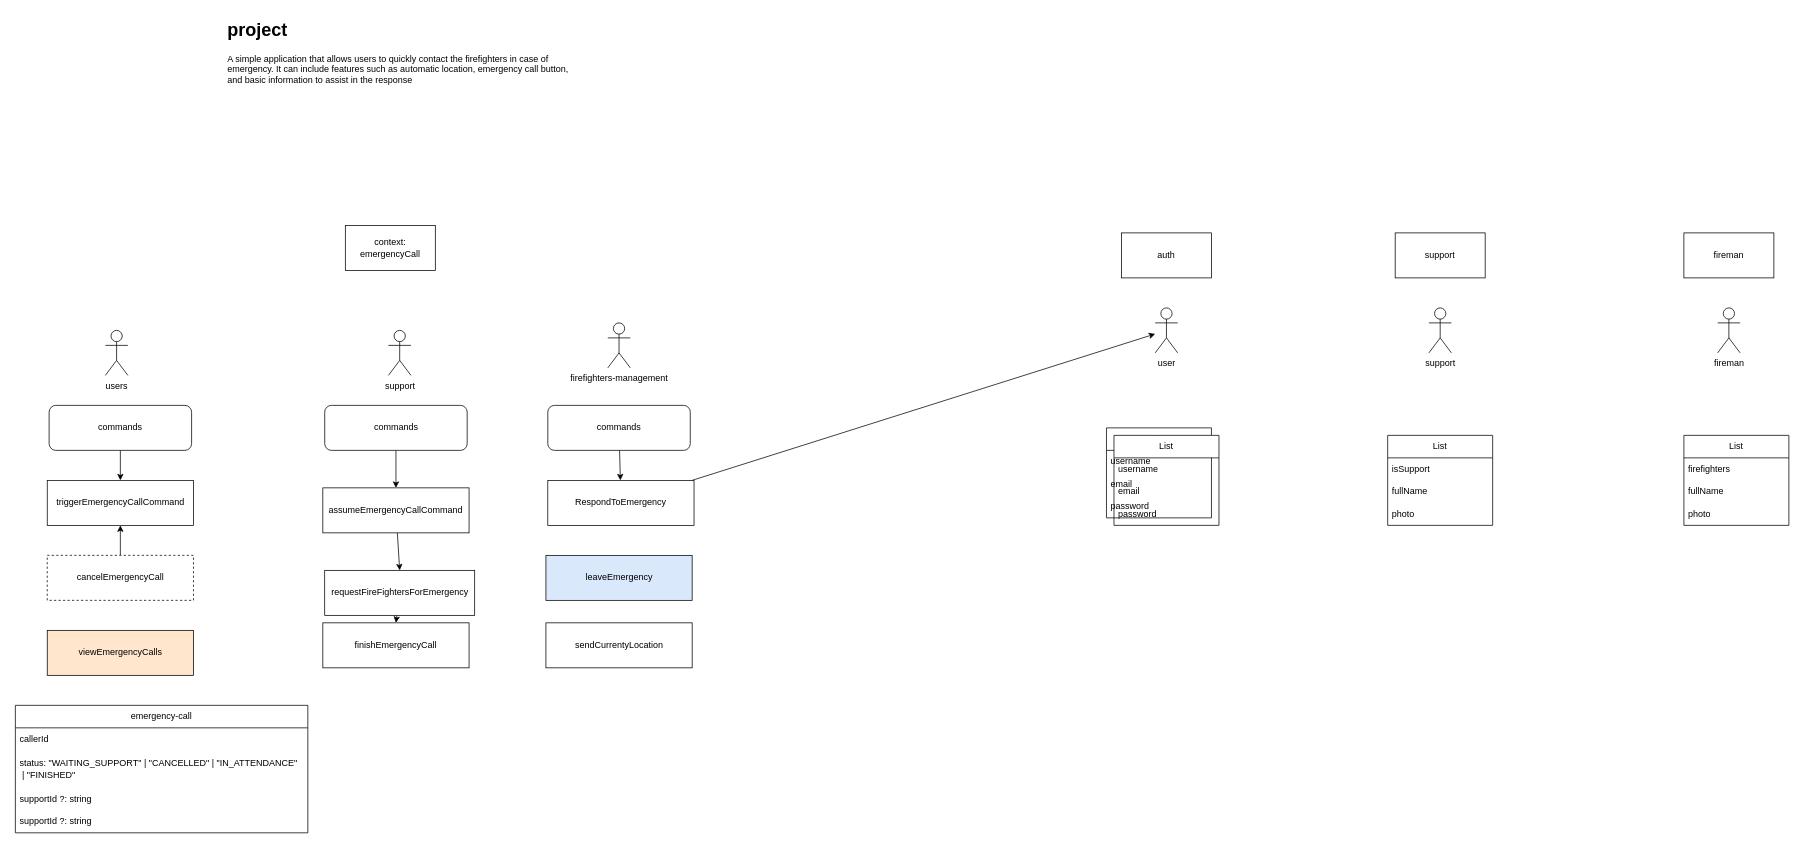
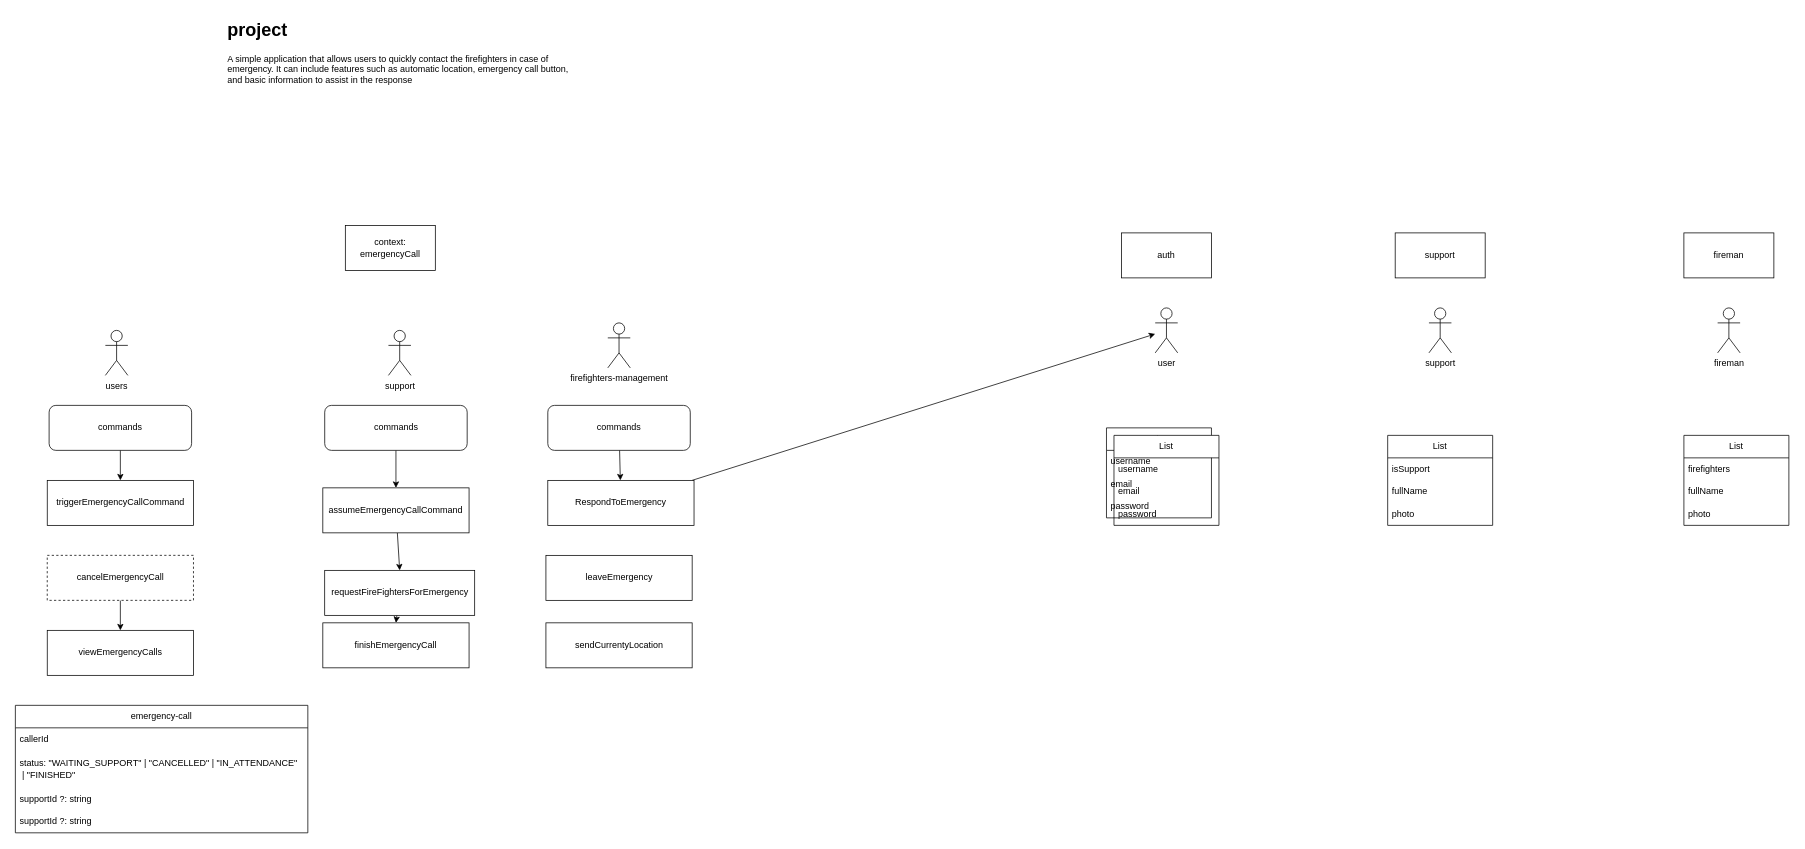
edge "cancelEmergencyCall" -> "triggerEmergencyCallCommand": now "cancelEmergencyCall" -> "viewEmergencyCalls"
node "leaveEmergency": fillcolor #dae8fc -> #ffffff
node "viewEmergencyCalls": fillcolor #ffe6cc -> #ffffff
